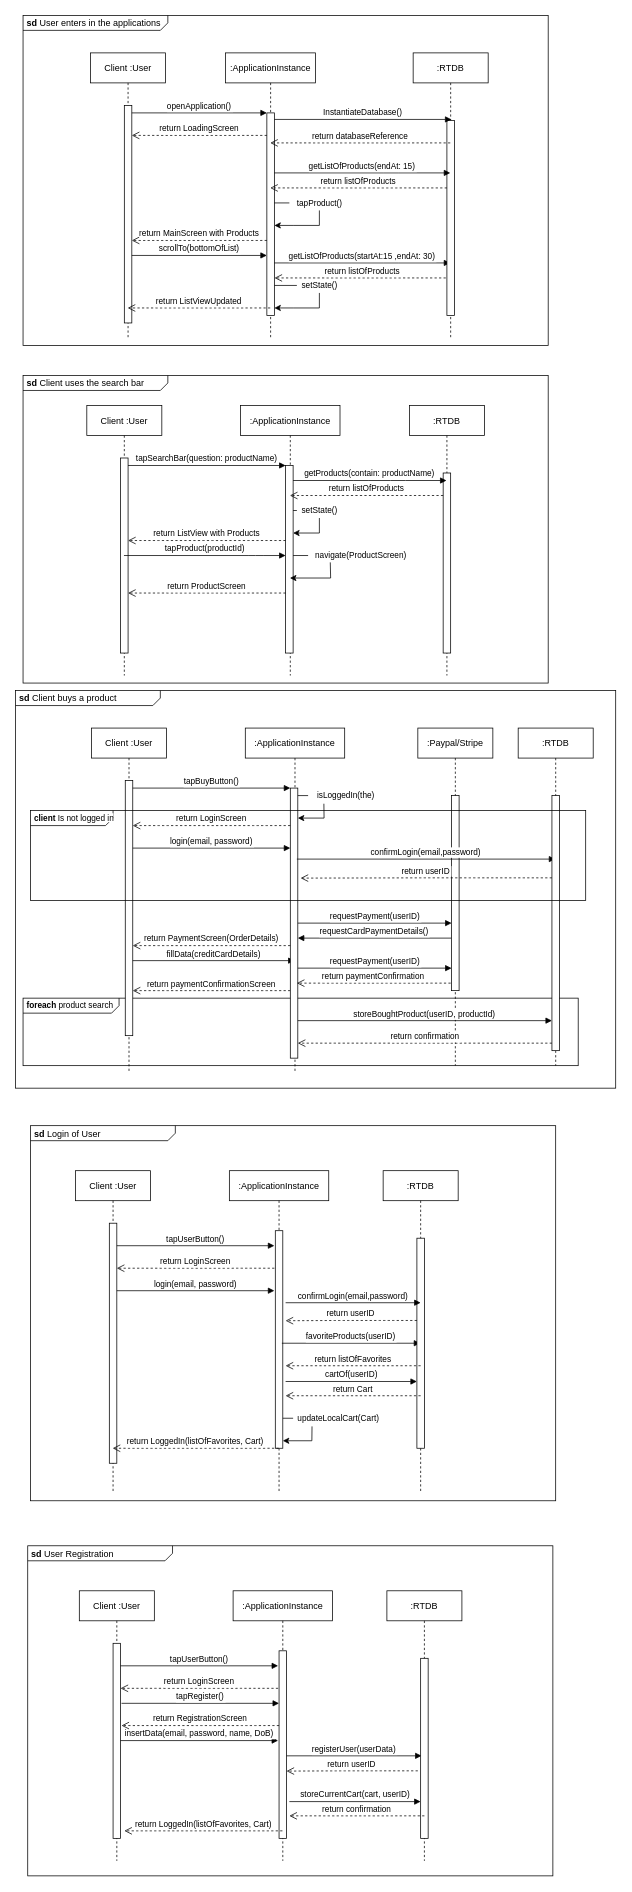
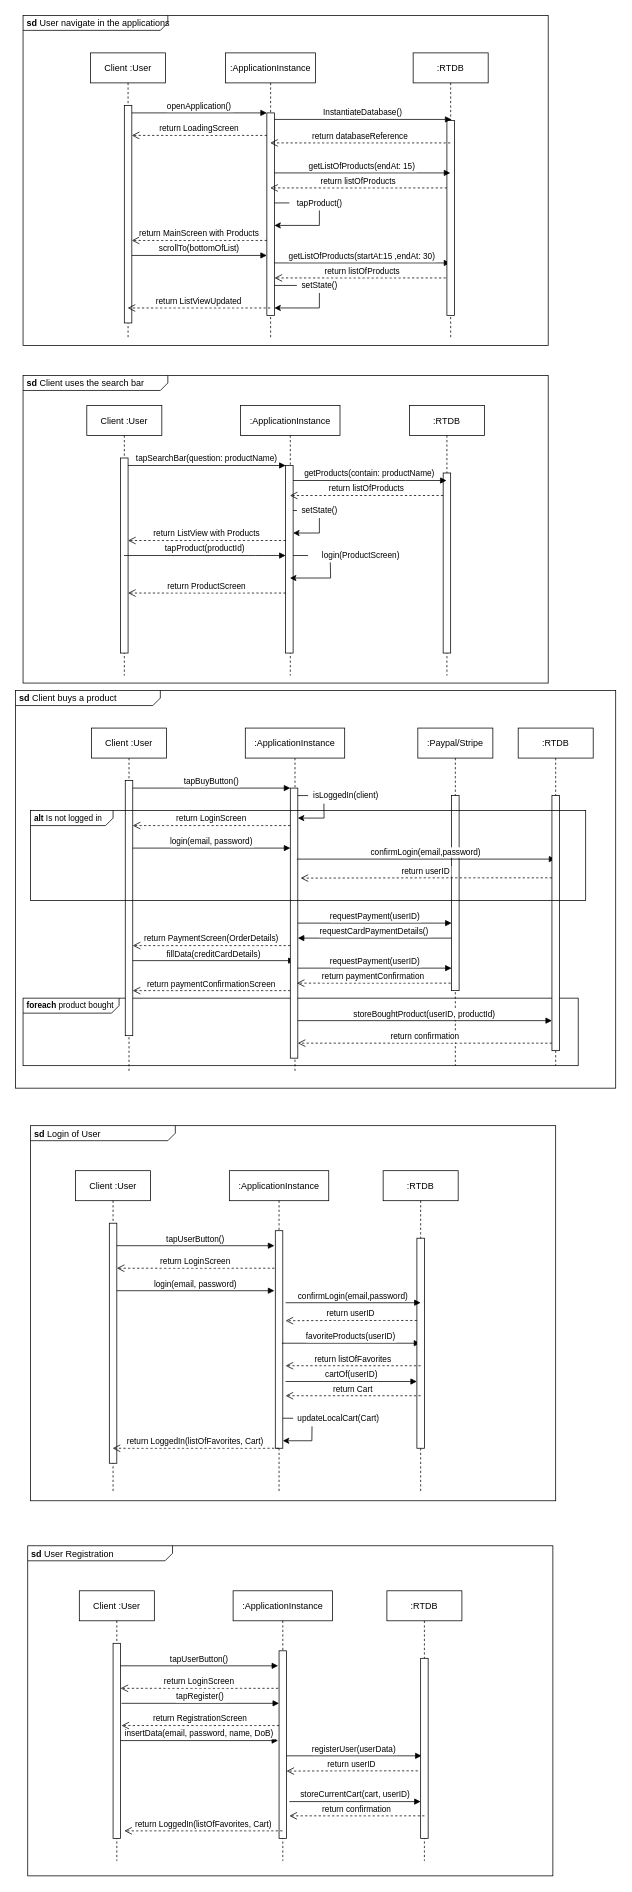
node "sd User enters in the applications": label "sd User enters in the applications" -> "sd User navigate in the applications"
node "navigate(ProductScreen)": label "navigate(ProductScreen)" -> "login(ProductScreen)"
node "isLoggedIn(the)": label "isLoggedIn(the)" -> "isLoggedIn(client)"
node "client Is not logged in": label "client Is not logged in" -> "alt Is not logged in"
node "foreach product search": label "foreach product search" -> "foreach product bought"
